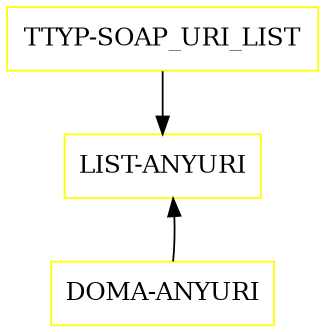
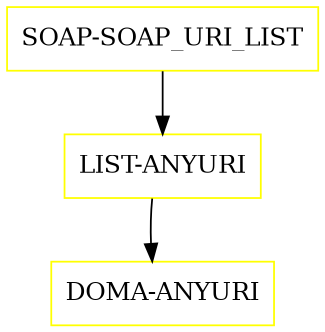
node "TTYP-SOAP_URI_LIST": label "TTYP-SOAP_URI_LIST" -> "SOAP-SOAP_URI_LIST"
edge "DOMA-ANYURI" -> "LIST-ANYURI": reversed
